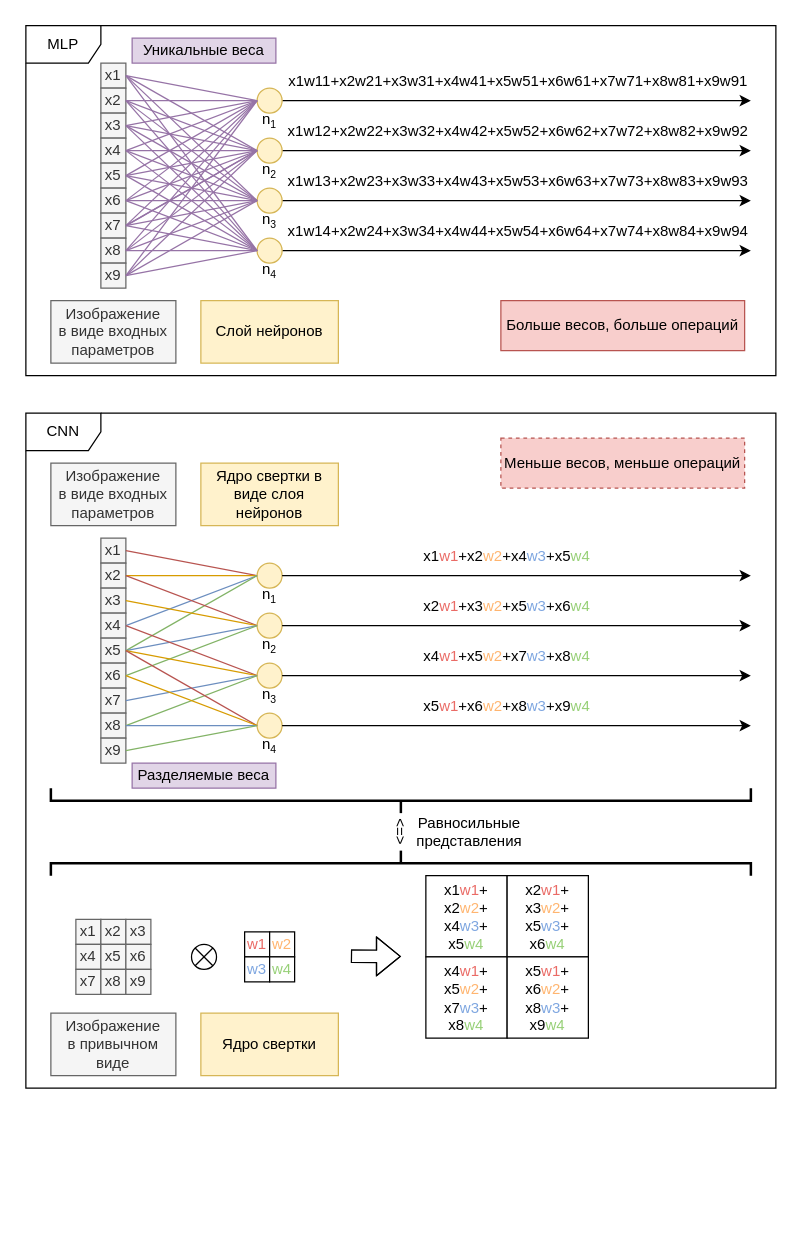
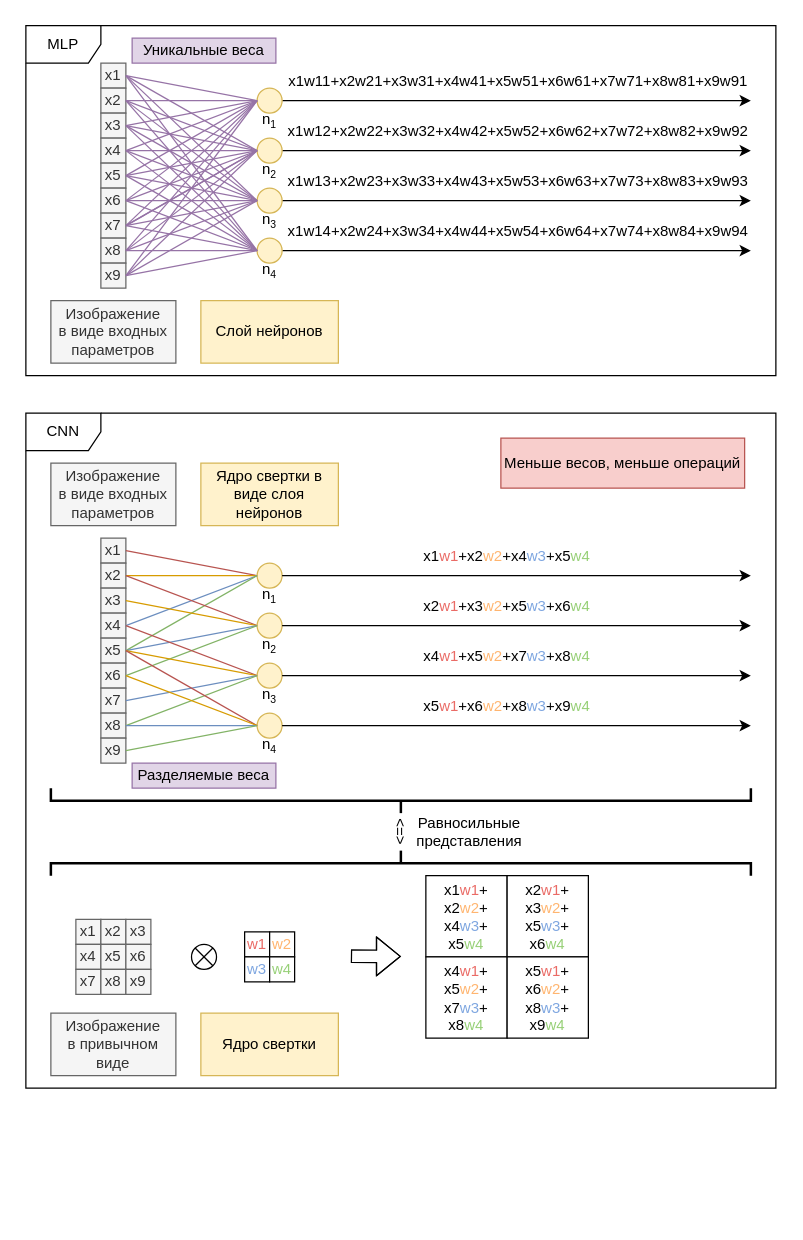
node "Больше весов, больше операций": removed
node "Меньше весов, меньше операций": style dashed -> solid
